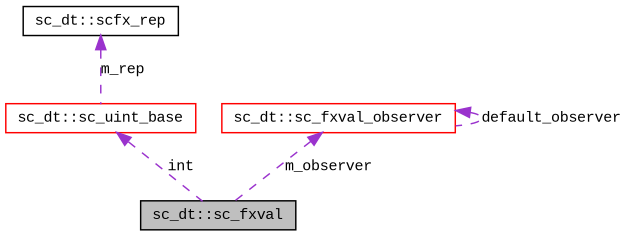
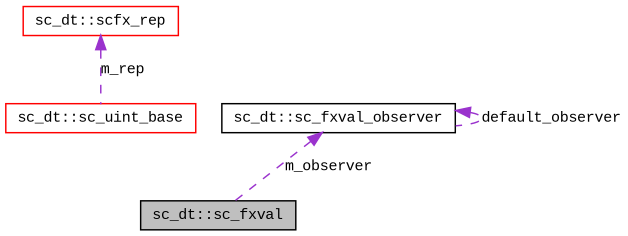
node "sc_dt::scfx_rep": color black -> red
node "sc_dt::sc_fxval_observer": color red -> black
edge "sc_dt::sc_fxval" -> "sc_dt::sc_uint_base": removed, label "int"
